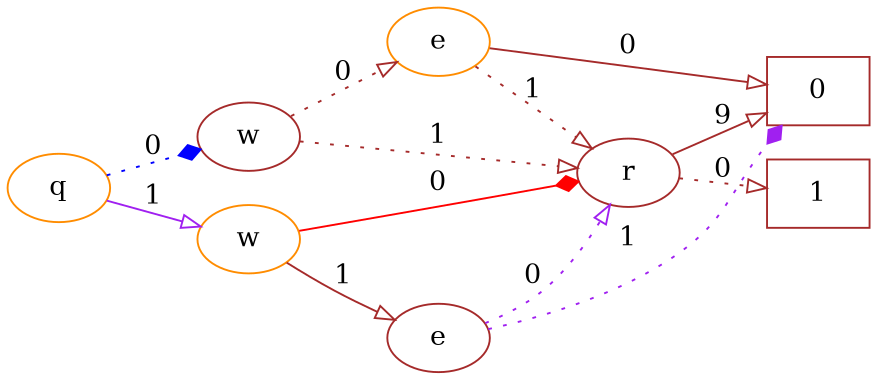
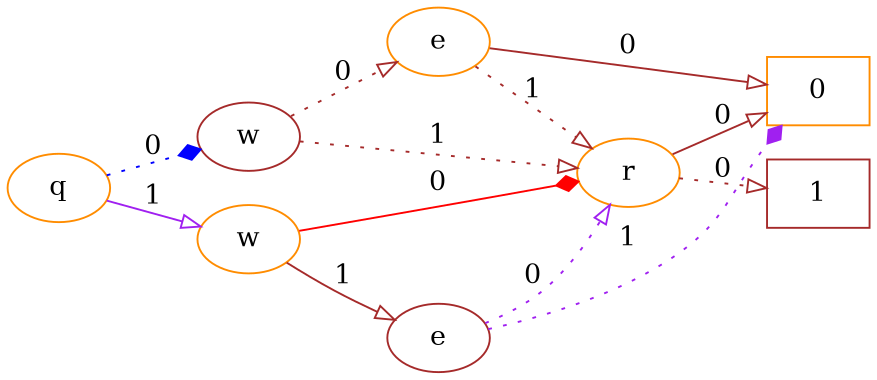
node "0": color brown -> darkorange
edge "r" -> "0": label "9" -> "0"
node "r": color brown -> darkorange
